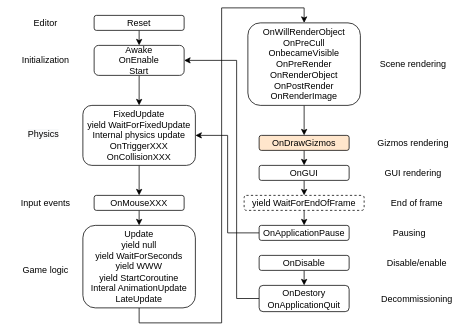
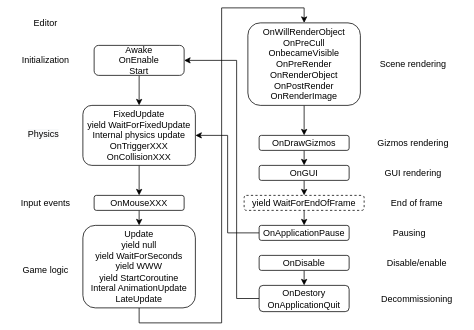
node "Reset": removed
edge "Reset" -> "Awake OnEnable Start": removed
node "OnDrawGizmos": fillcolor #ffe6cc -> #ffffff
